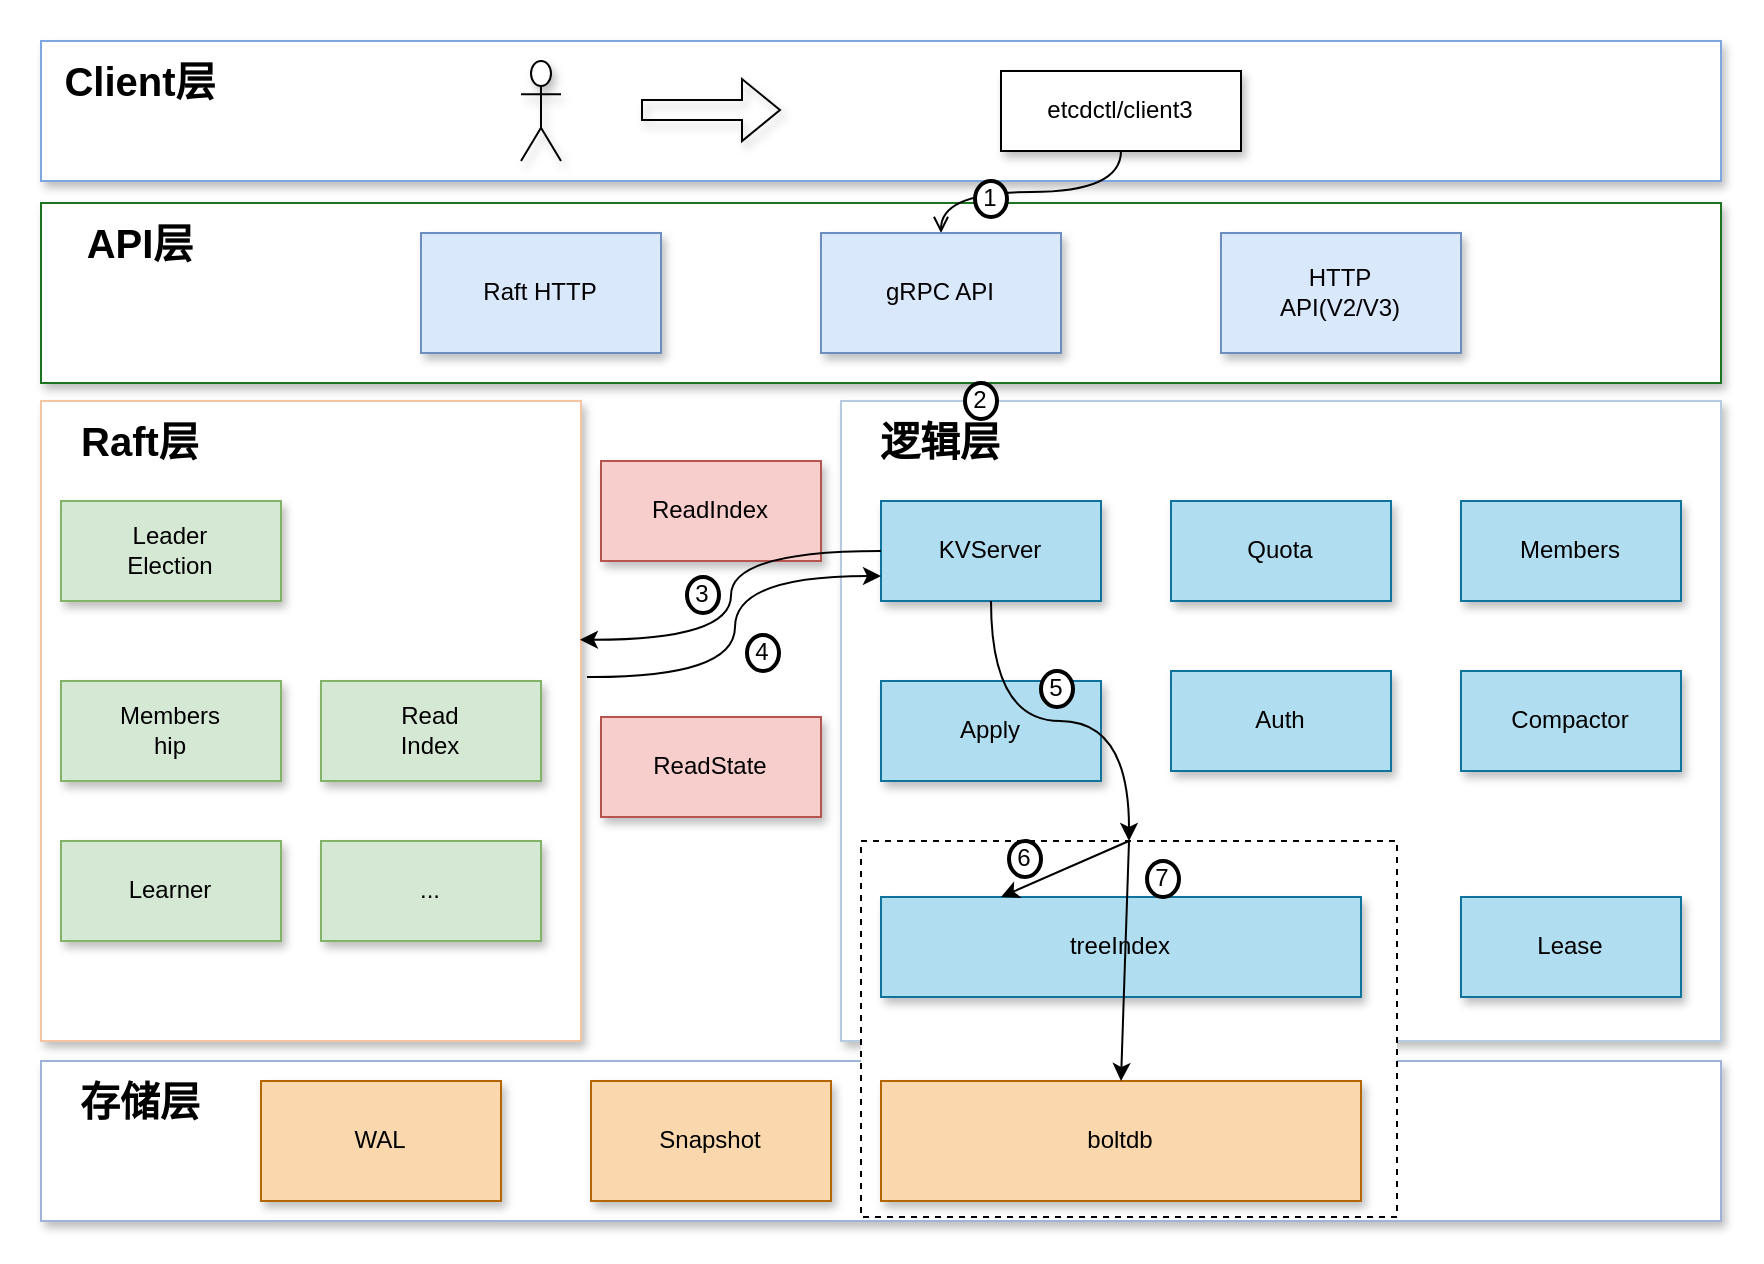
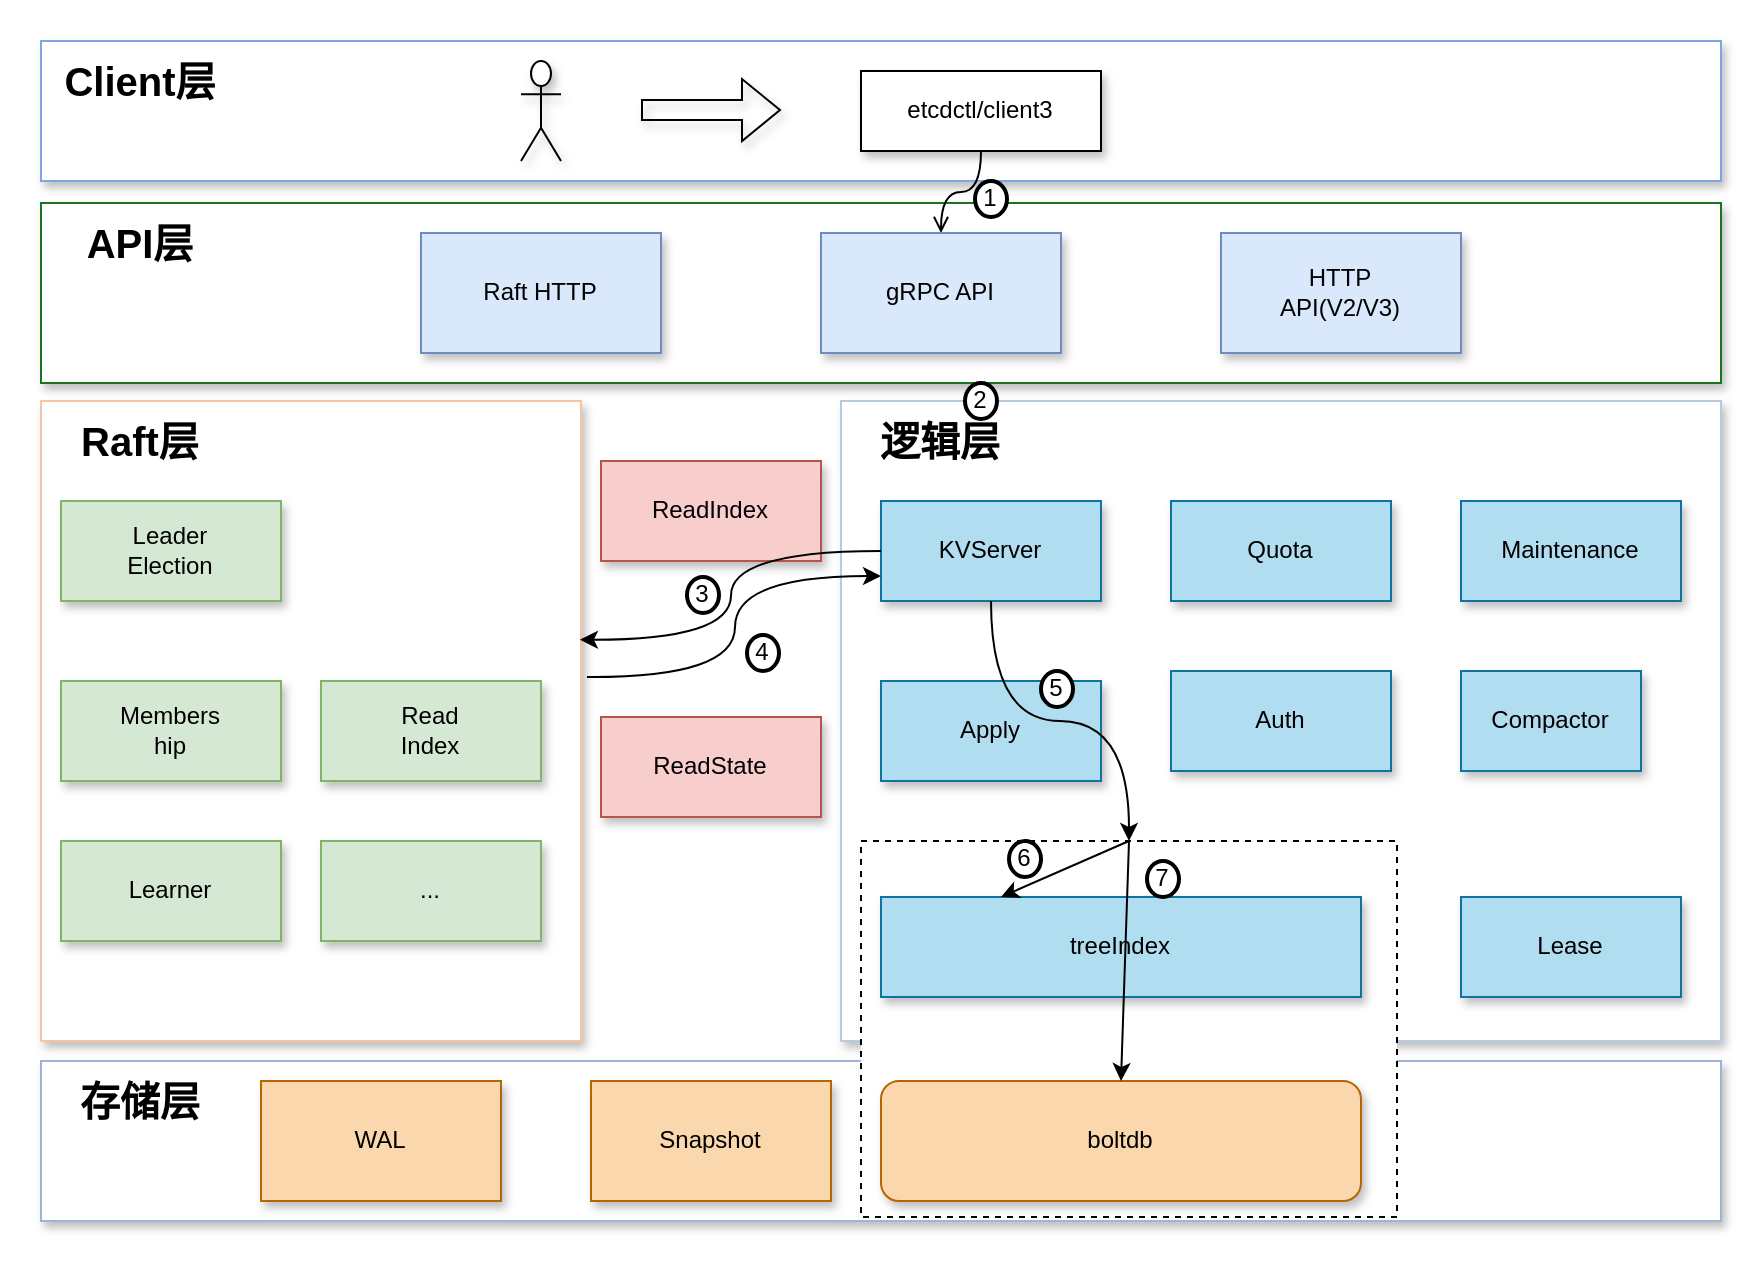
node "etcdctl/client3": moved (1121, 111) -> (981, 111)
node "Members": label "Members" -> "Maintenance"
node "Compactor": size 220x100 -> 180x100
node "boltdb": shape rectangle -> rounded rectangle
